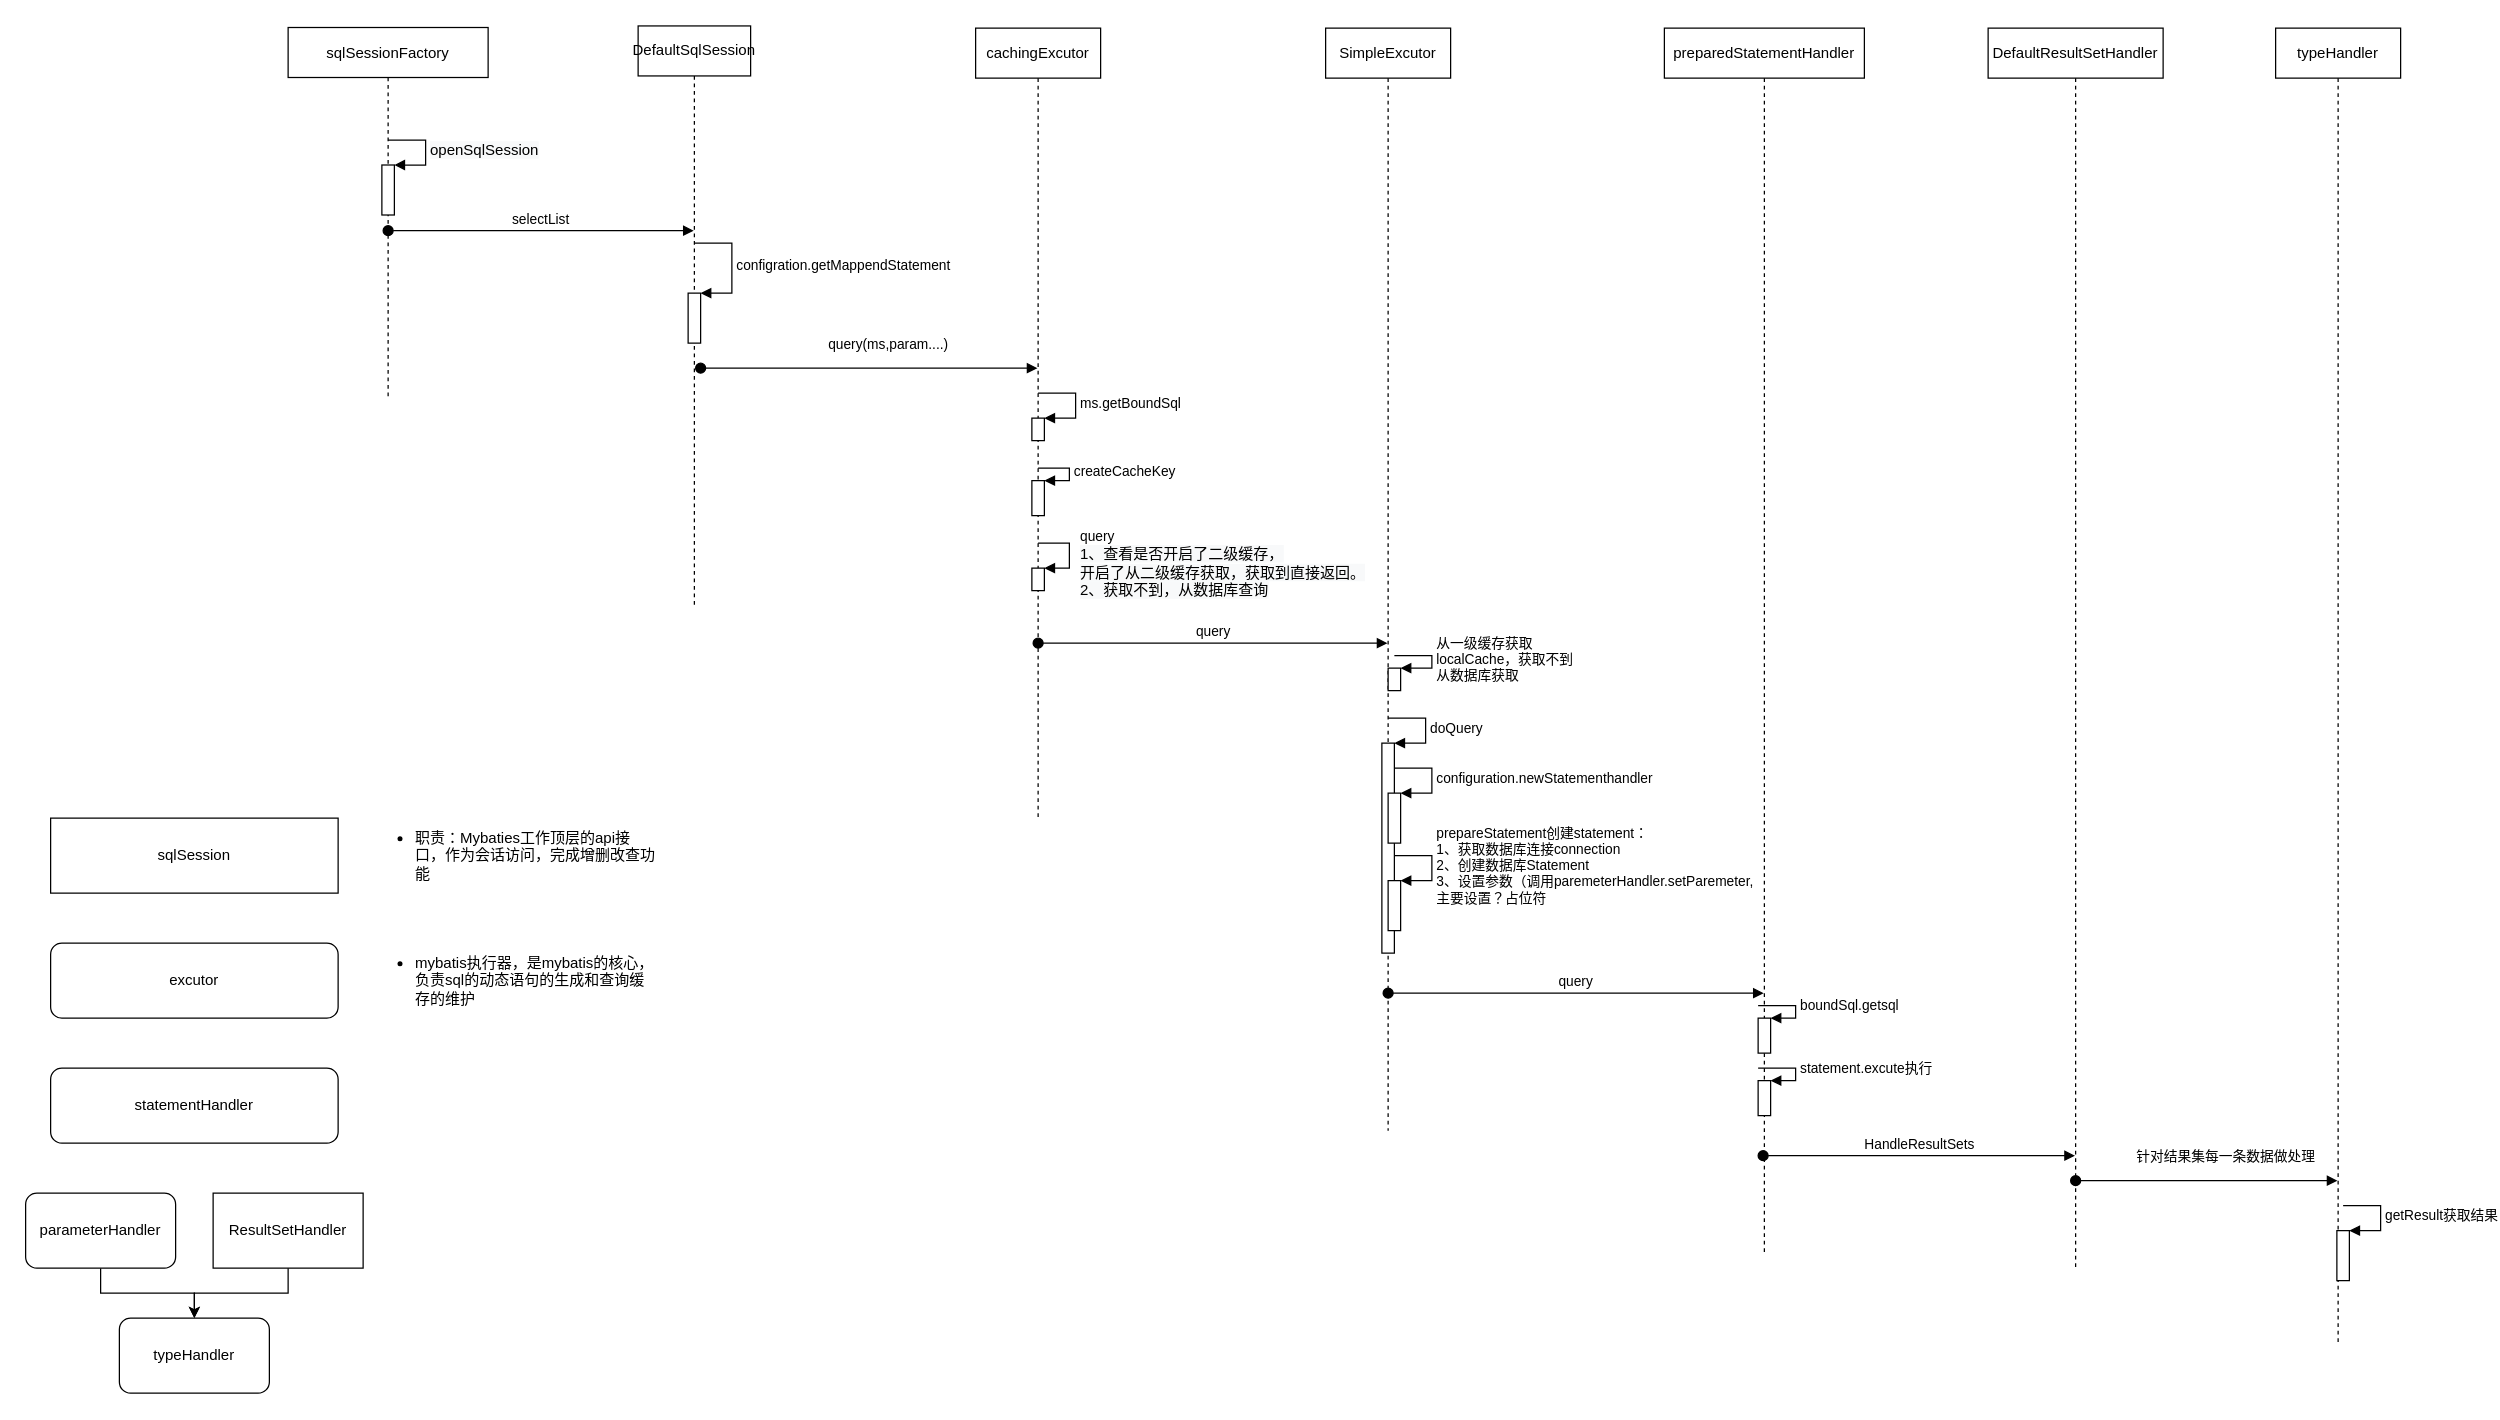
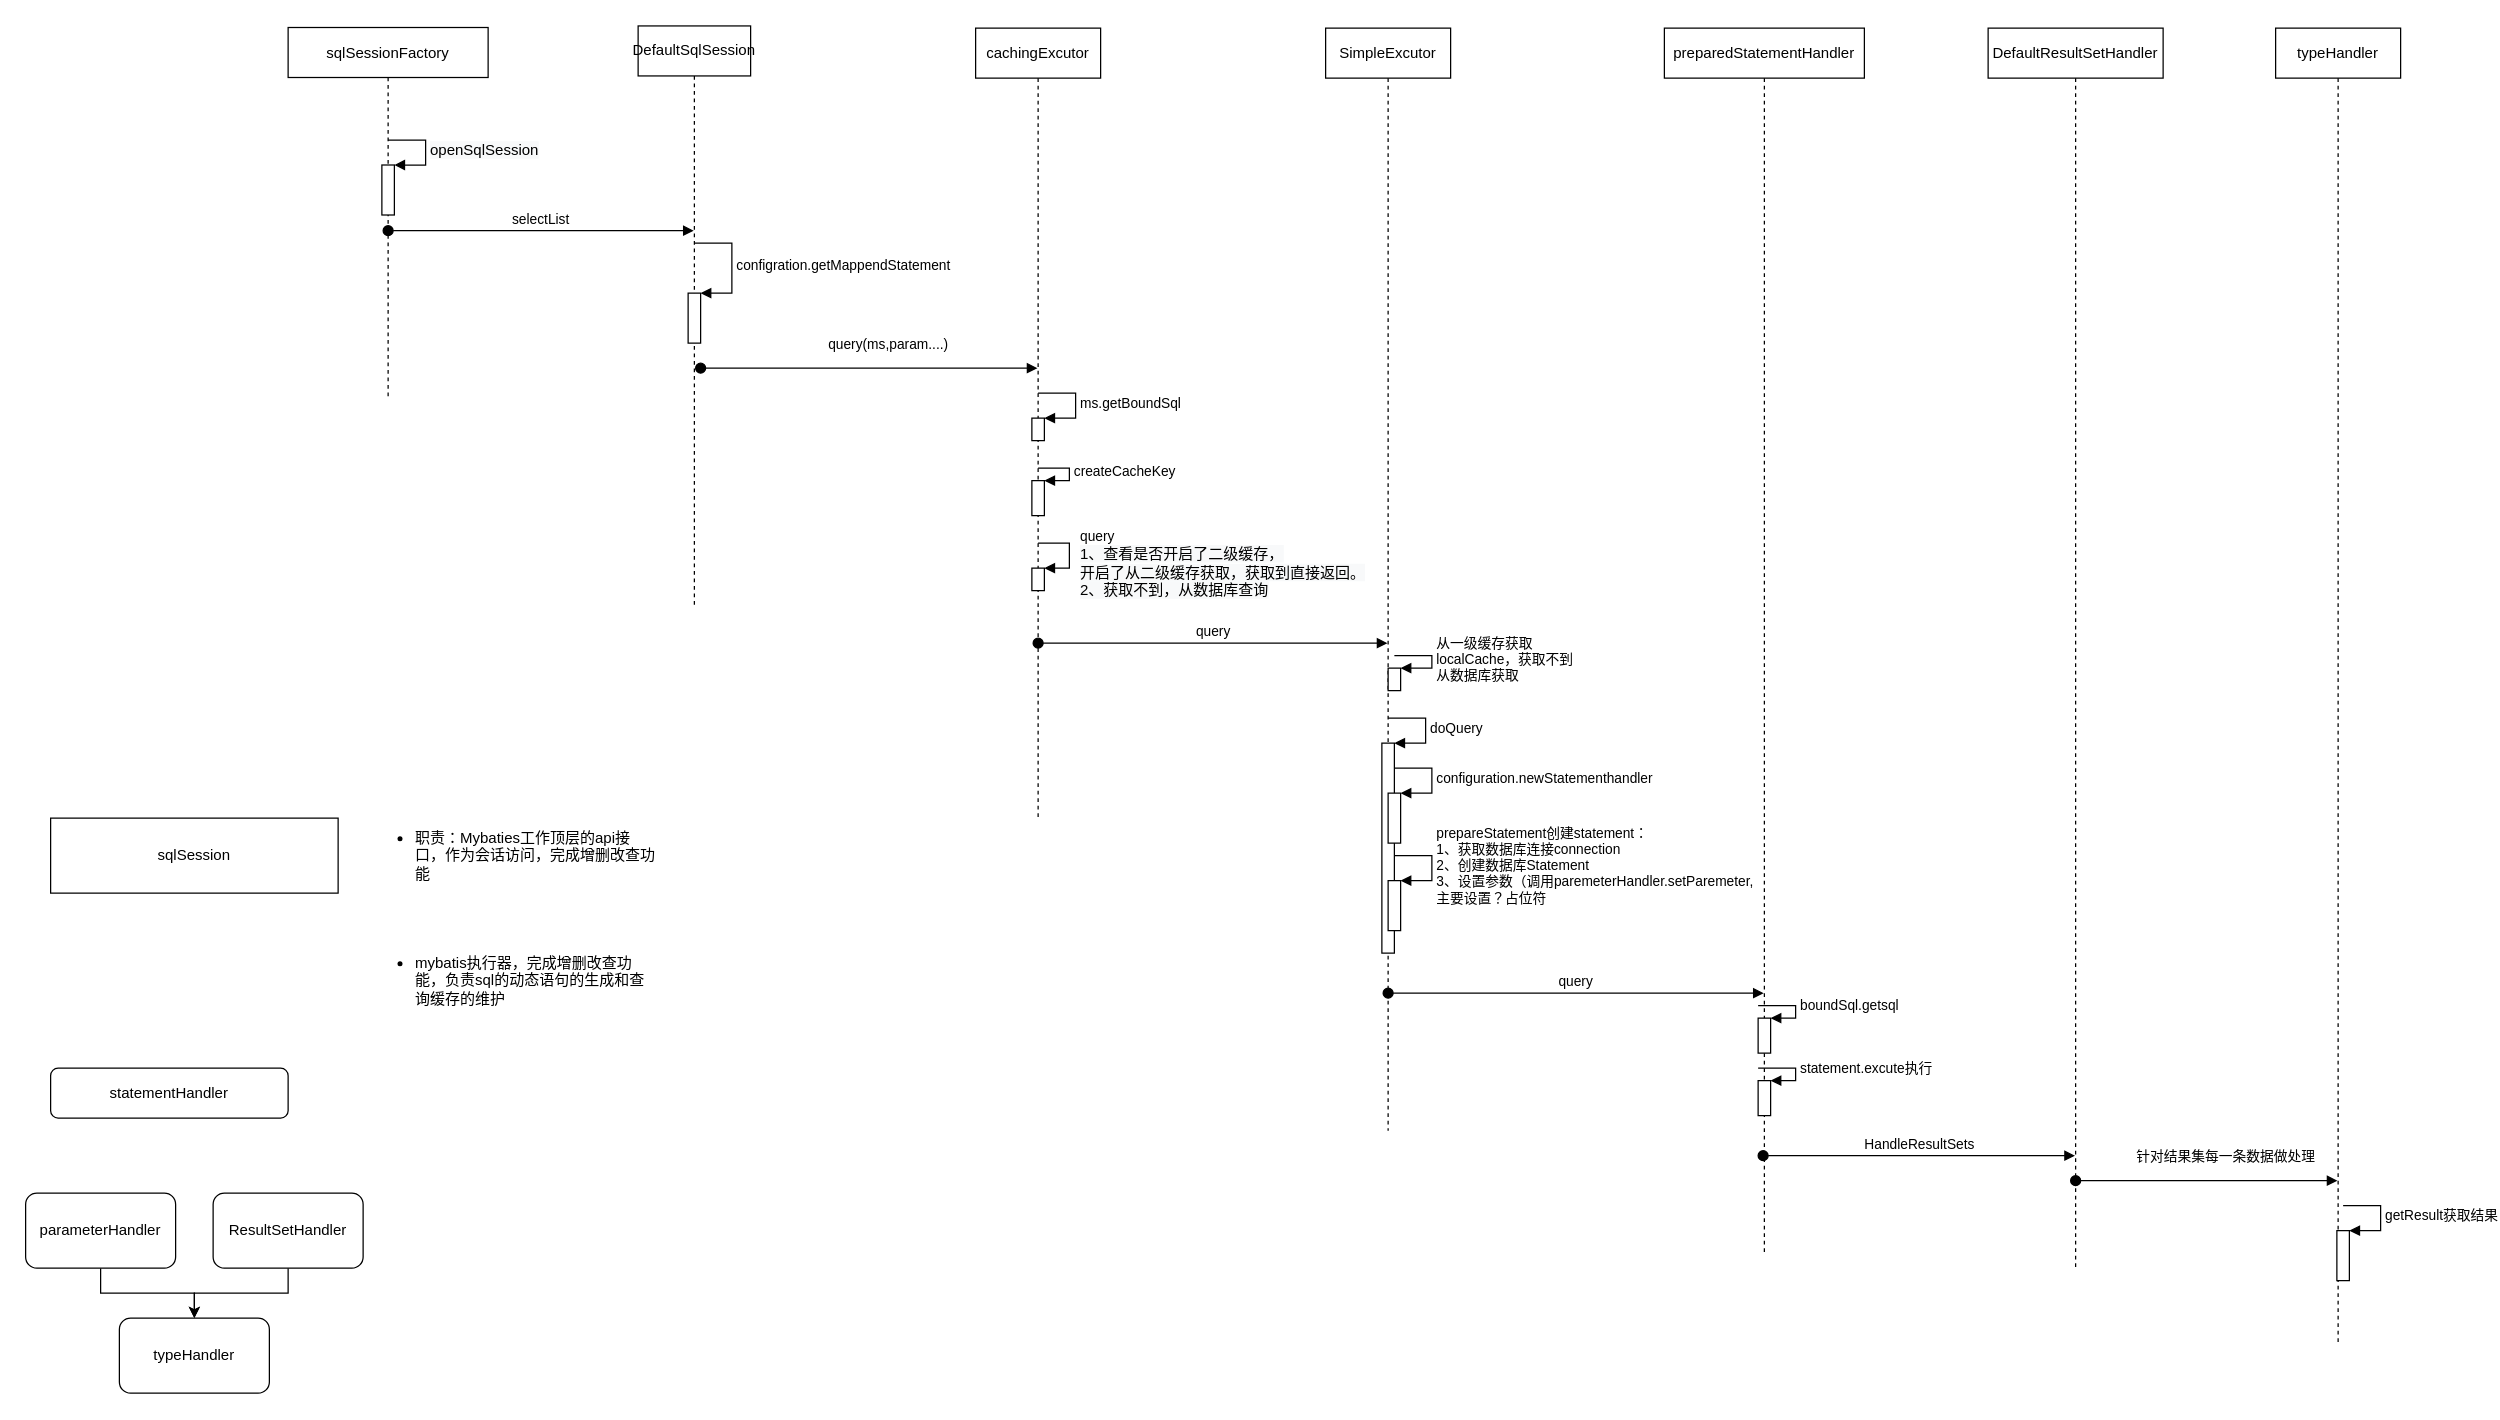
node "excutor": removed
node "mybatis执行器，是mybatis的核心，负责sql的动态语句的生成和查询缓存的维护": label "mybatis执行器，是mybatis的核心，负责sql的动态语句的生成和查询缓存的维护" -> "mybatis执行器，完成增删改查功能，负责sql的动态语句的生成和查询缓存的维护"
node "statementHandler": size 288x75 -> 238x50
node "ResultSetHandler": shape rectangle -> rounded rectangle
